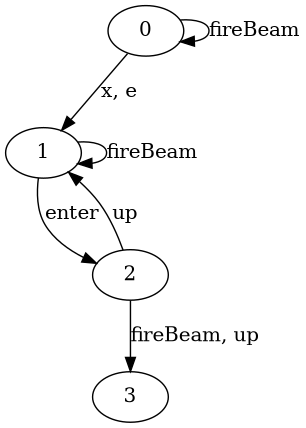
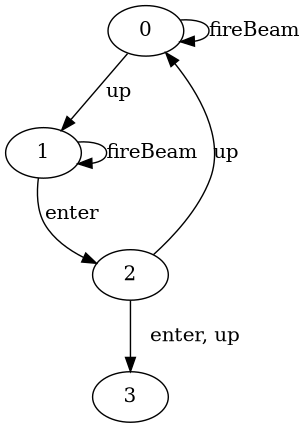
edge "0" -> "1": label "x, e" -> "up"
edge "2" -> "1": now "2" -> "0"
edge "2" -> "3": label "fireBeam, up" -> "enter, up"
